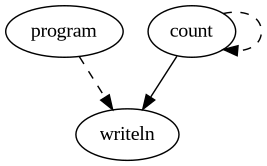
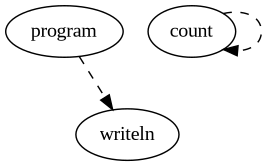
edge "count" -> "writeln": removed
